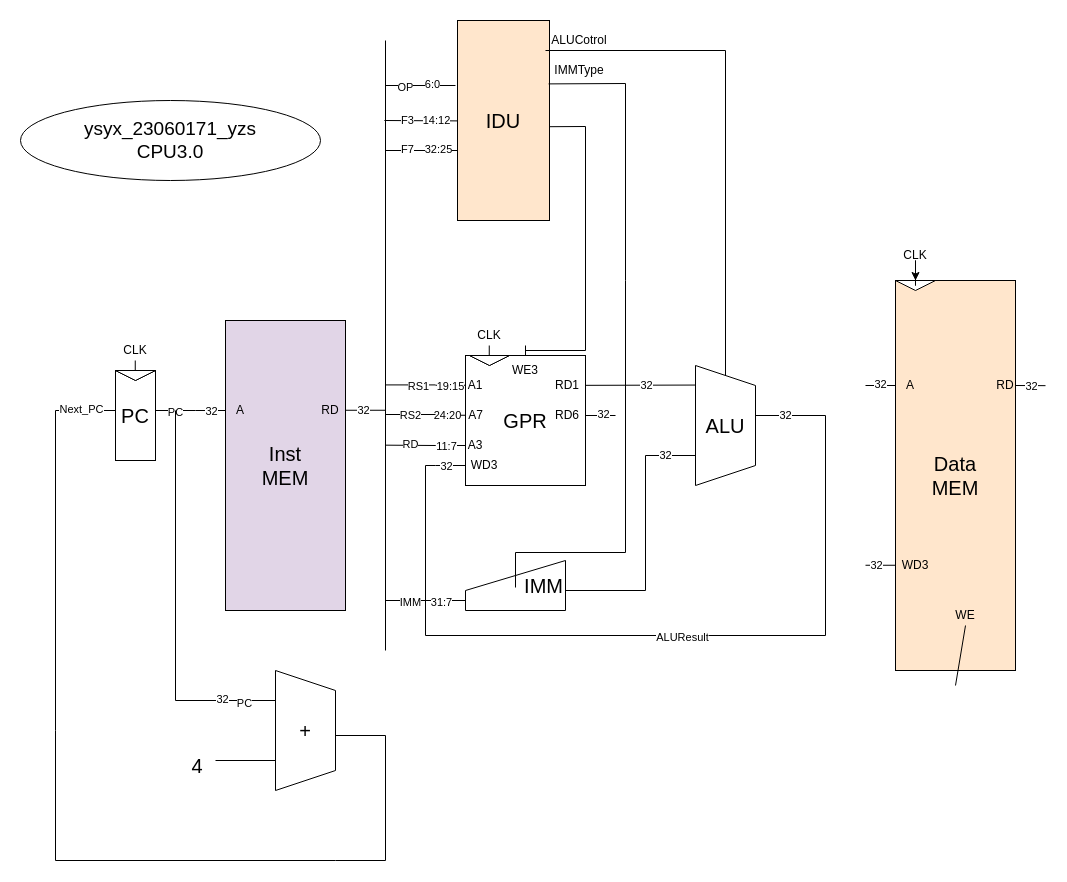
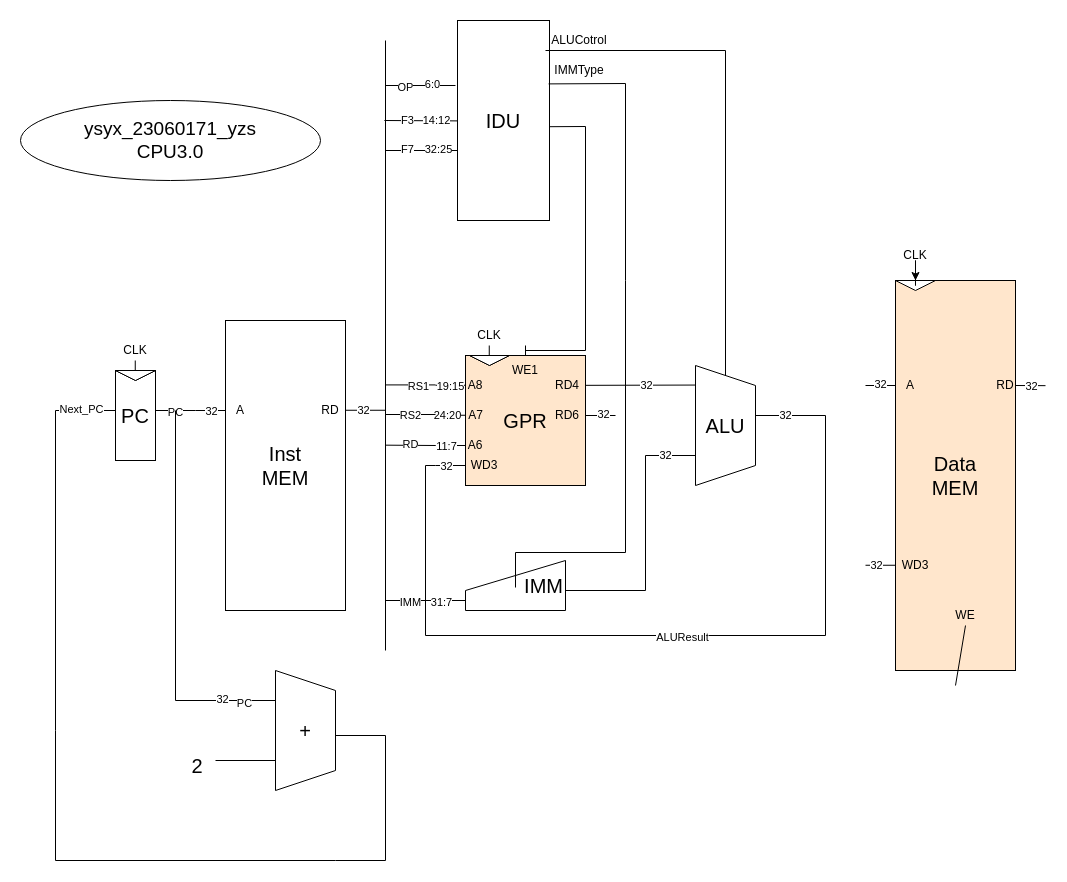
node "IDU": fillcolor #ffe6cc -> #ffffff
node "WE3": label "WE3" -> "WE1"
node "A1": label "A1" -> "A8"
node "RD1": label "RD1" -> "RD4"
node "GPR": fillcolor #ffffff -> #ffe6cc
node "A3": label "A3" -> "A6"
node "Inst MEM": fillcolor #e1d5e7 -> #ffffff
node "4": label "4" -> "2"
